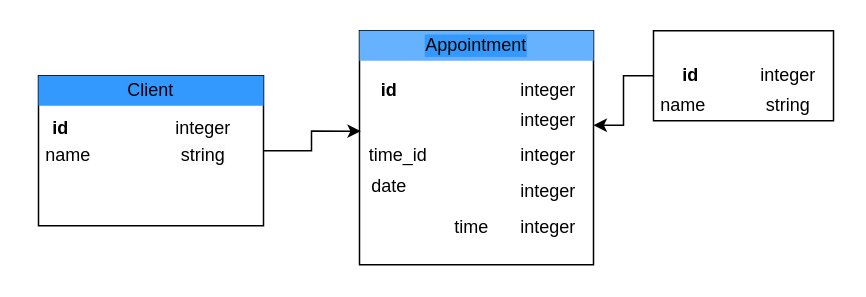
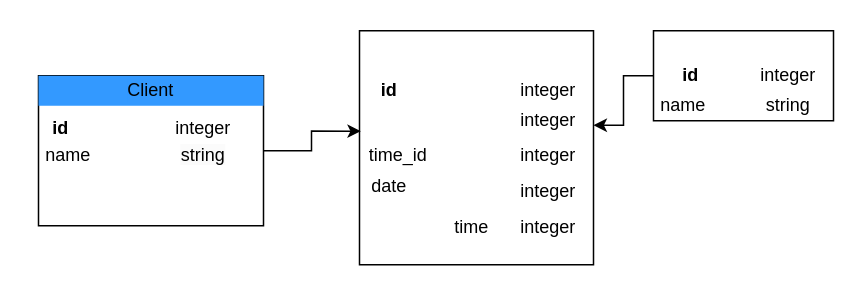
node "Appointment": removed
